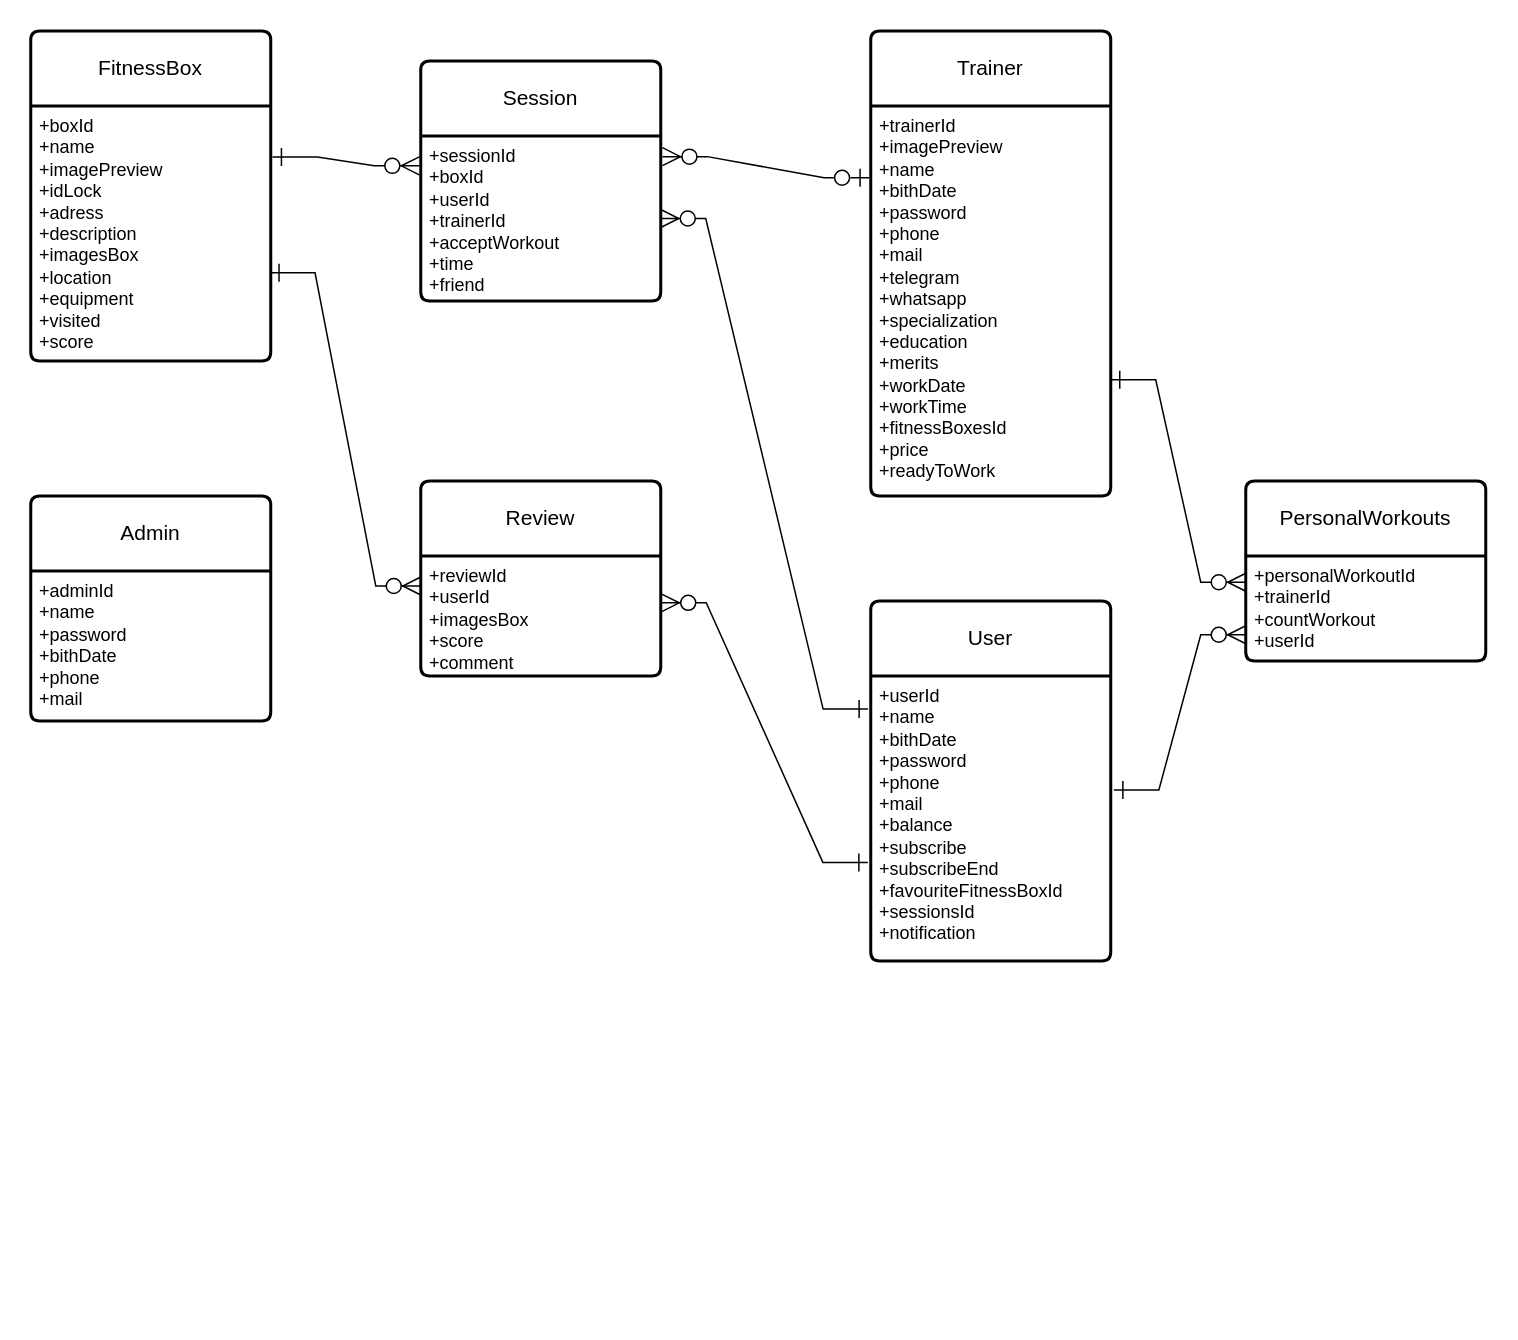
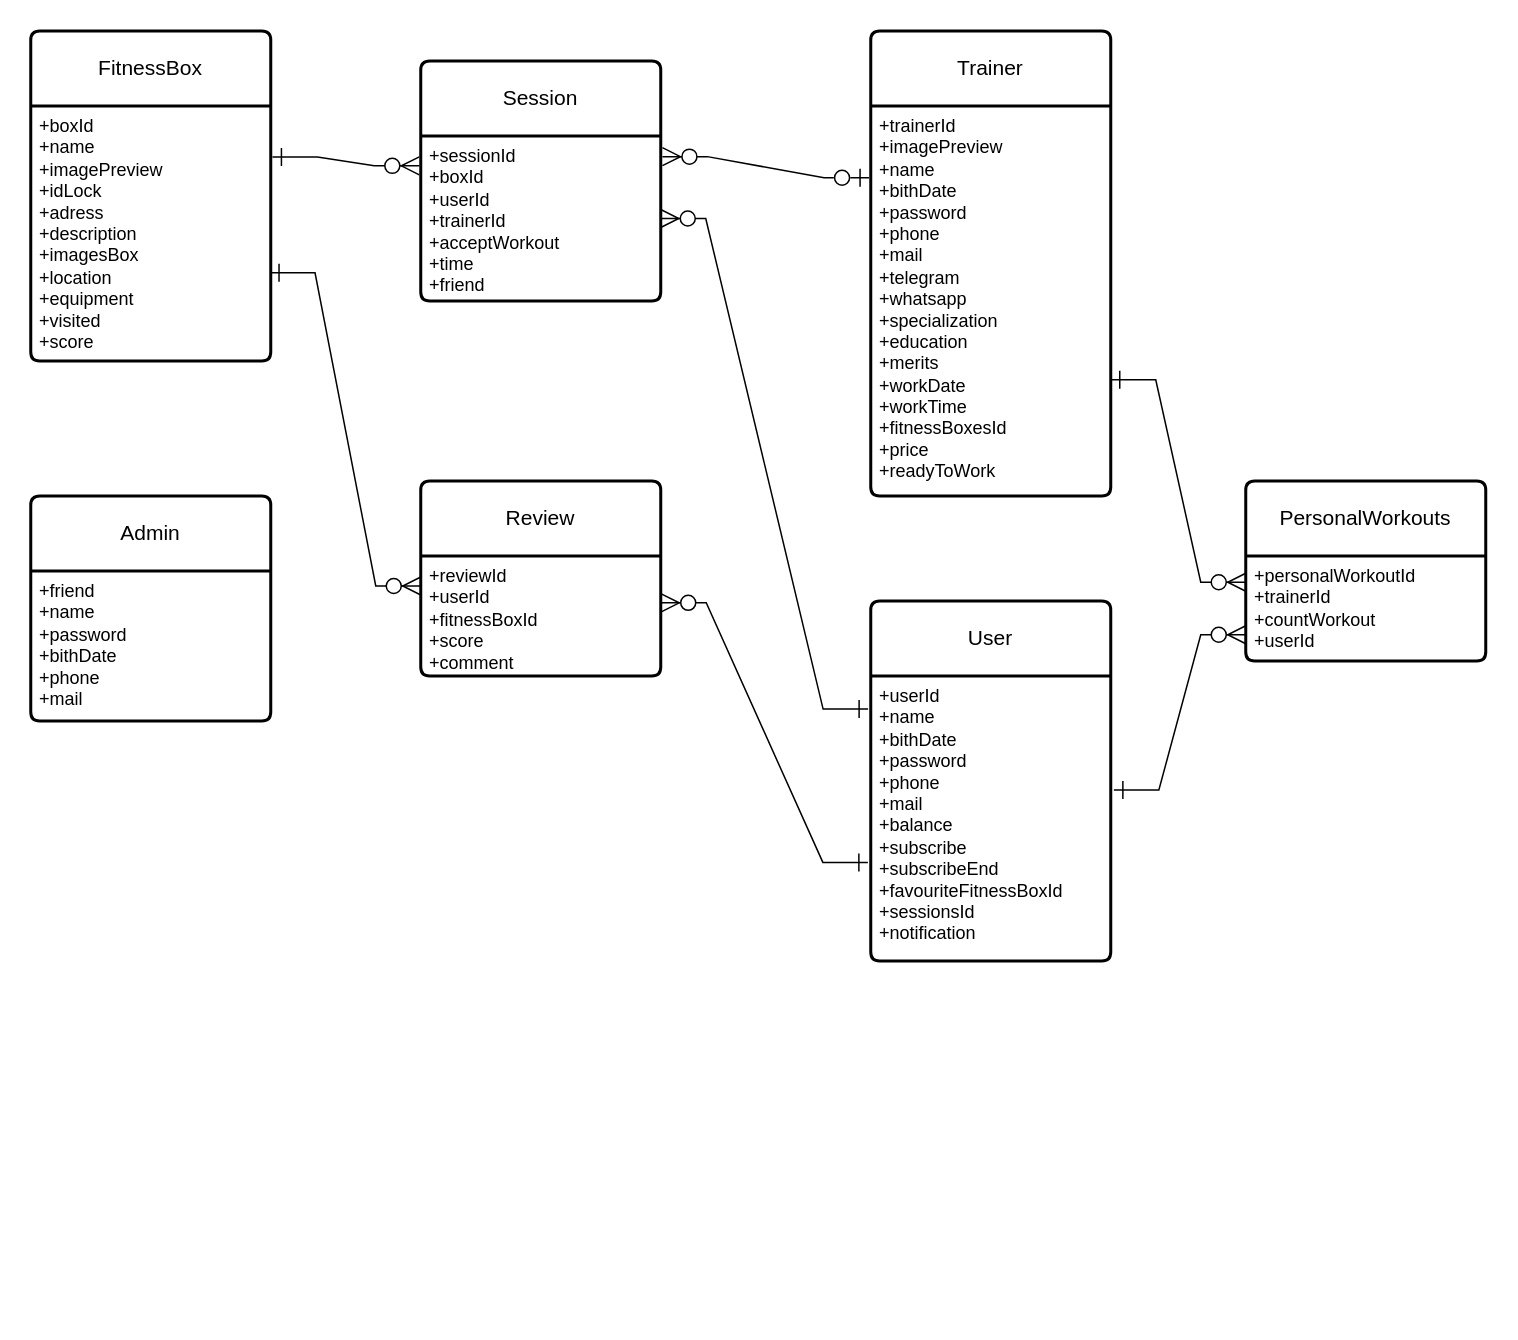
node "+reviewId +userId +imagesBox +score +comment": label "+reviewId +userId +imagesBox +score +comment" -> "+reviewId +userId +fitnessBoxId +score +comment"
node "+adminId +name +password +bithDate +phone +mail": label "+adminId +name +password +bithDate +phone +mail" -> "+friend +name +password +bithDate +phone +mail"
